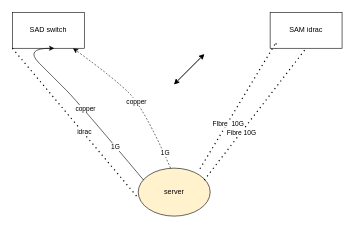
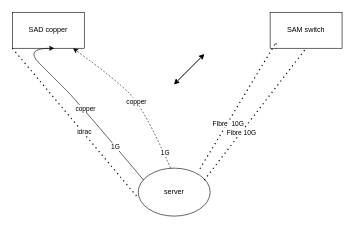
node "SAD switch": label "SAD switch" -> "SAD copper"
node "SAM idrac": label "SAM idrac" -> "SAM switch"
node "server": fillcolor #fff2cc -> #ffffff
